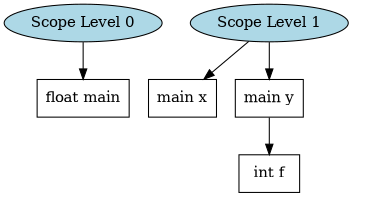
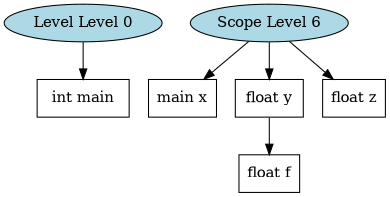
node "Scope Level 0": label "Scope Level 0" -> "Level Level 0"
node "Scope Level 1": label "Scope Level 1" -> "Scope Level 6"
node "float main": label "float main" -> "int main"
node "main y": label "main y" -> "float y"
node "float z": added
node "int f": label "int f" -> "float f"
